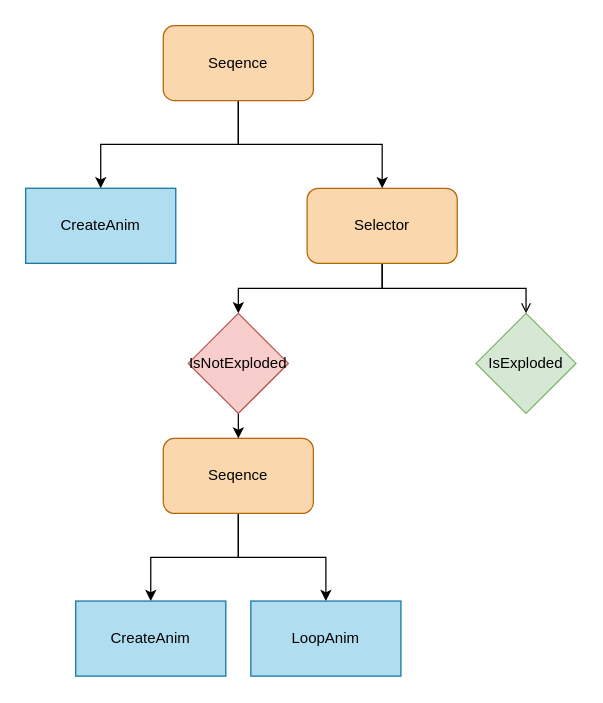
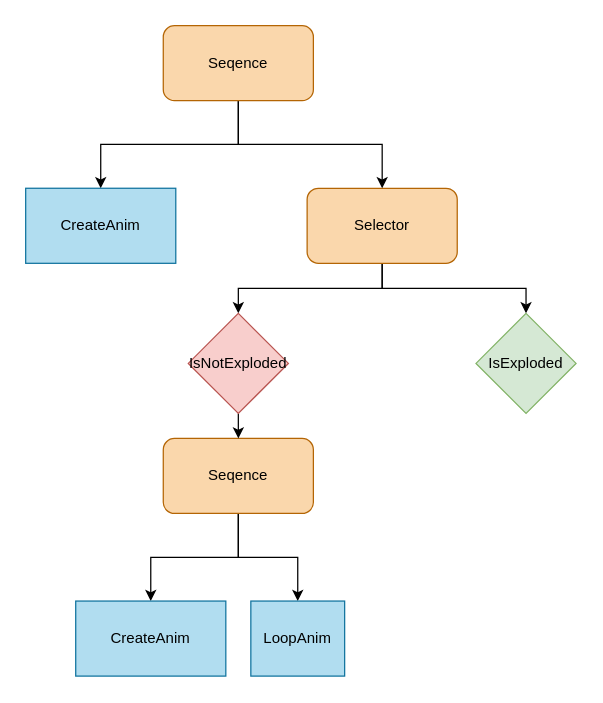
edge "Selector" -> "IsExploded": arrowhead open -> classic
node "LoopAnim": size 150x75 -> 94x75
